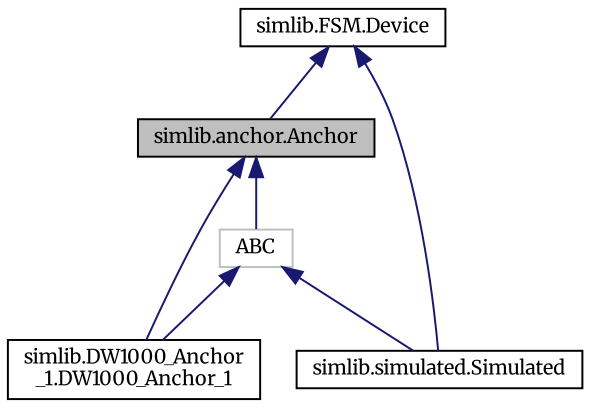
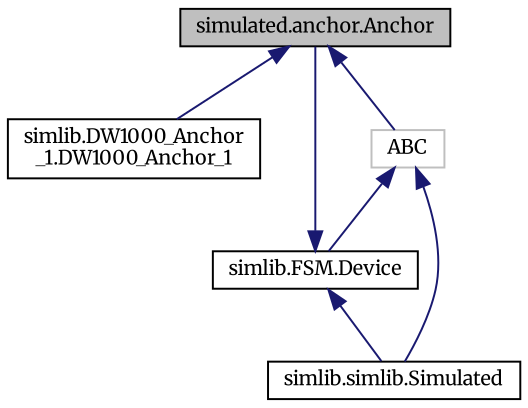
node "simlib.anchor.Anchor": label "simlib.anchor.Anchor" -> "simulated.anchor.Anchor"
edge "simlib.DW1000_Anchor _1.DW1000_Anchor_1" -> "ABC": now "simlib.FSM.Device" -> "ABC"
node "simlib.simulated.Simulated": label "simlib.simulated.Simulated" -> "simlib.simlib.Simulated"
